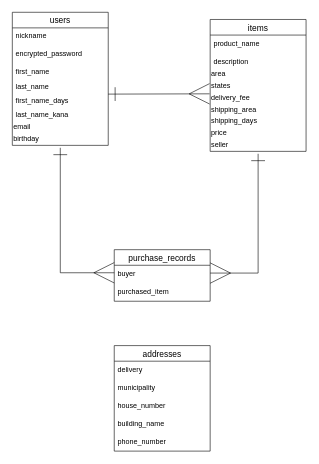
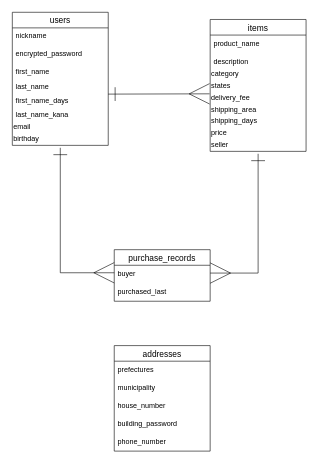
node "area": label "area" -> "category"
node "purchased_item": label "purchased_item" -> "purchased_last"
node "delivery": label "delivery" -> "prefectures"
node "building_name": label "building_name" -> "building_password"
